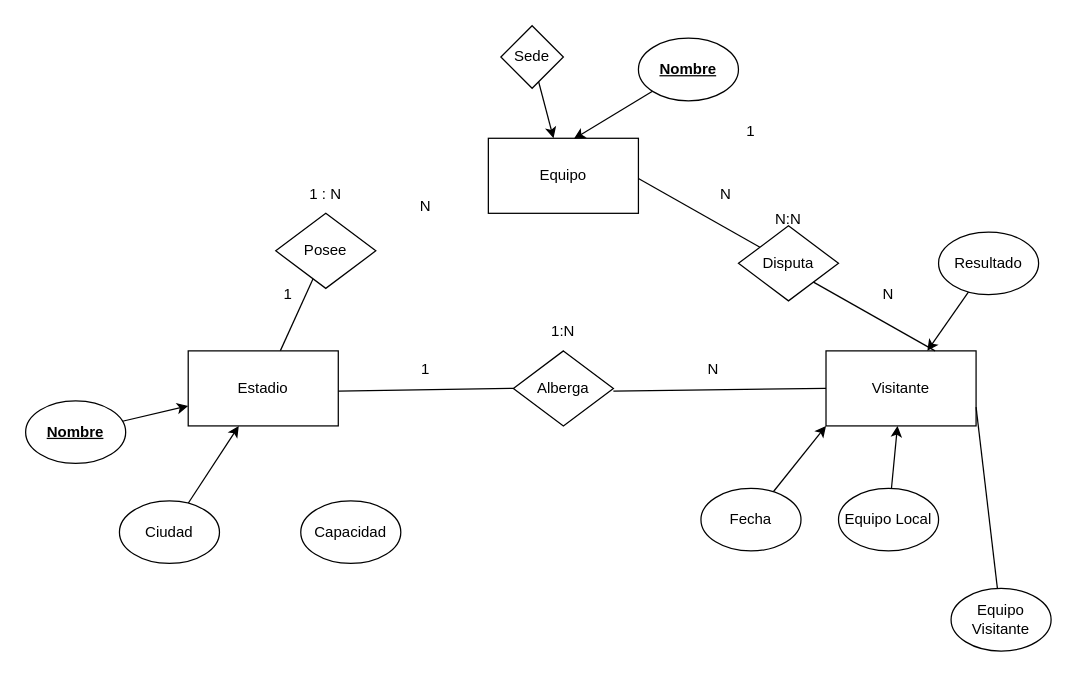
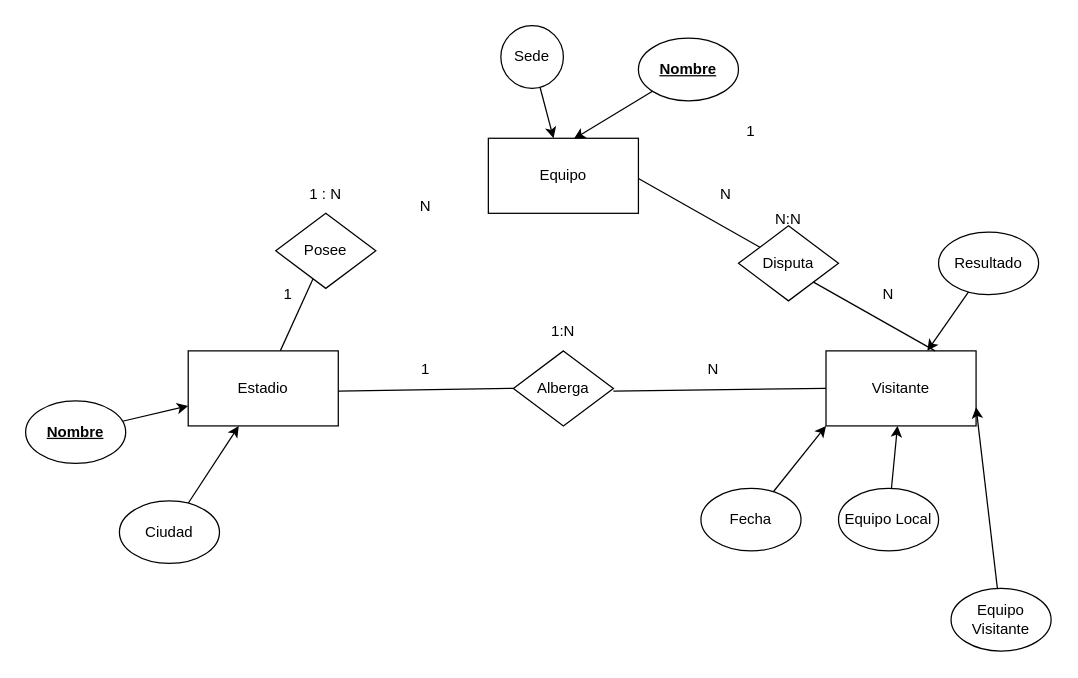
node "Sede": shape diamond -> ellipse
edge "Visitante" -- "Equipo Visitante": arrowhead none -> classic
node "Capacidad": removed
